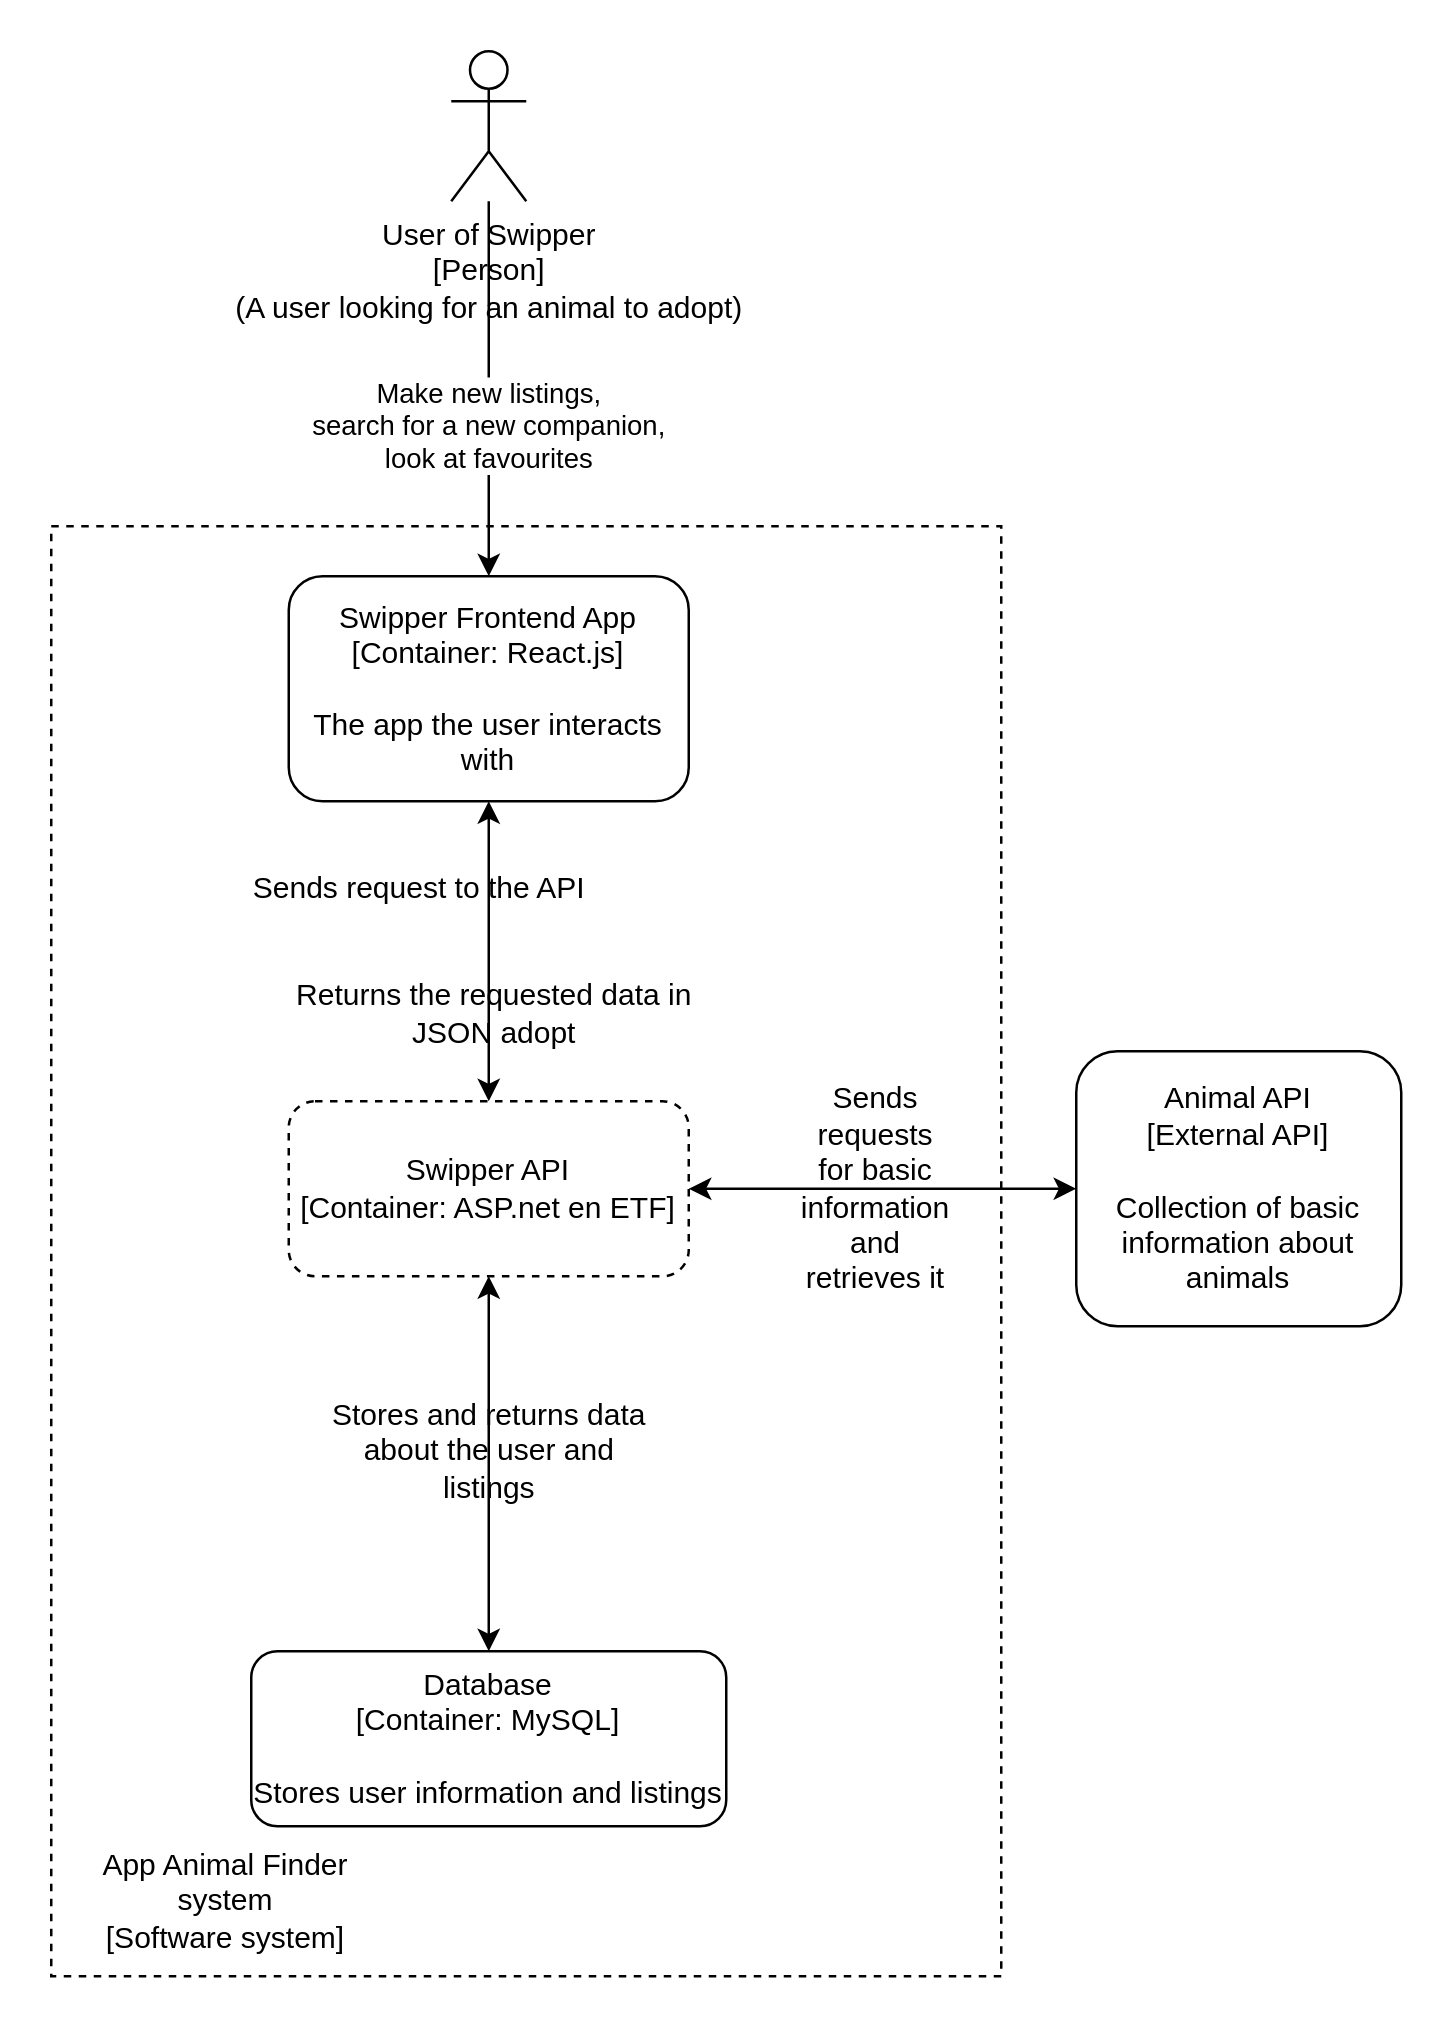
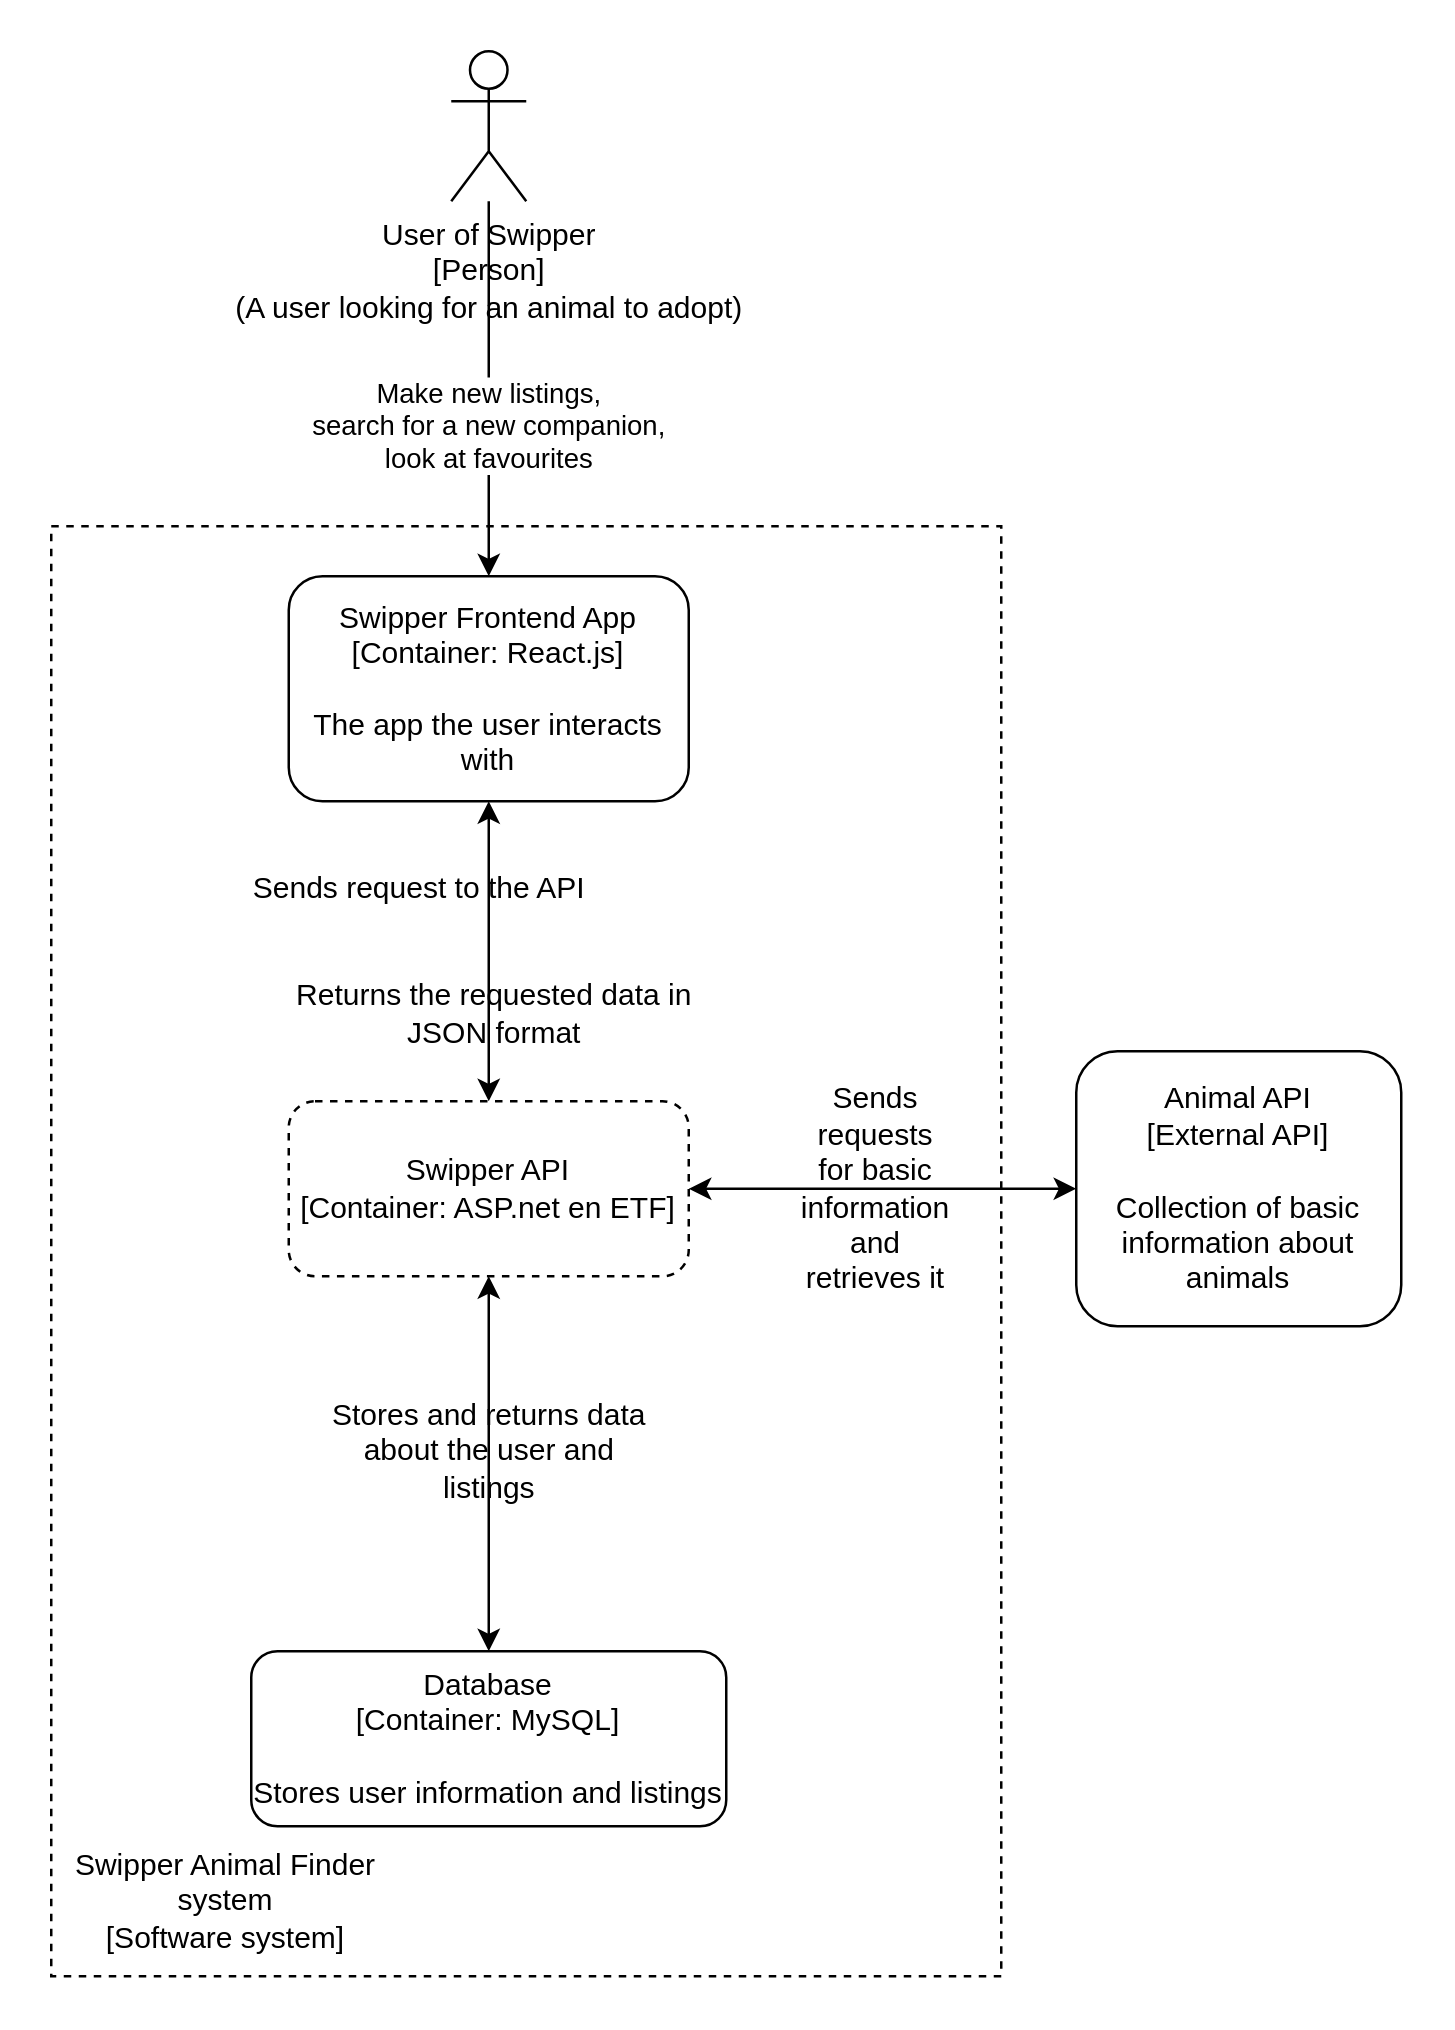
node "Returns the requested data in JSON adopt": label "Returns the requested data in JSON adopt" -> "Returns the requested data in JSON format"
node "App Animal Finder system [Software system]": label "App Animal Finder system [Software system]" -> "Swipper Animal Finder system [Software system]"
